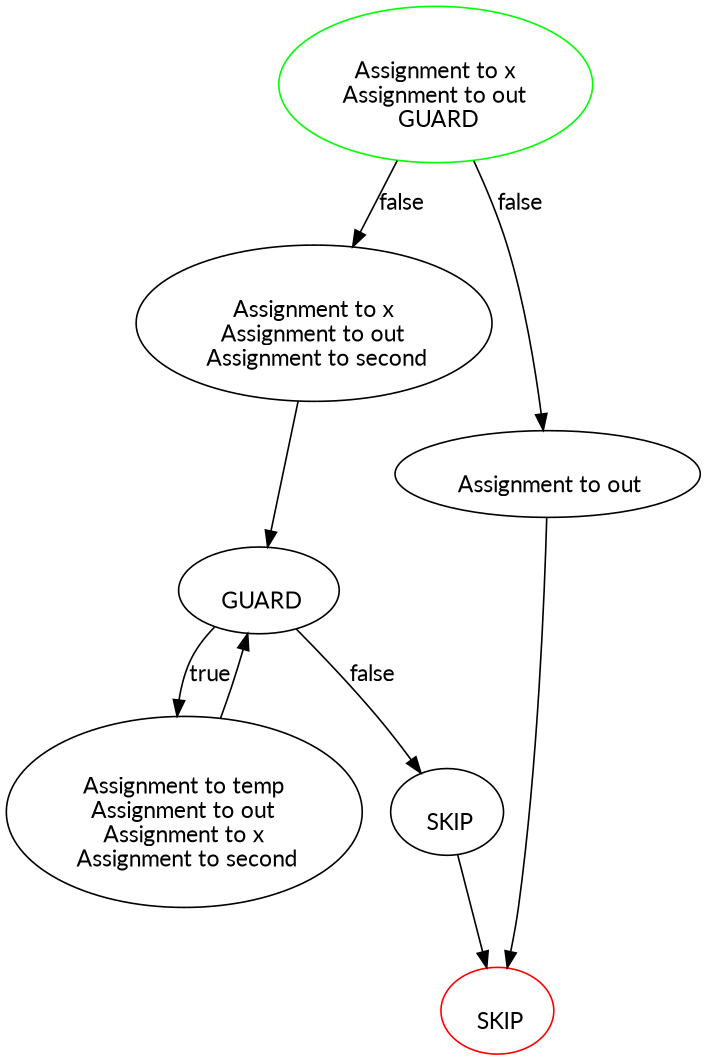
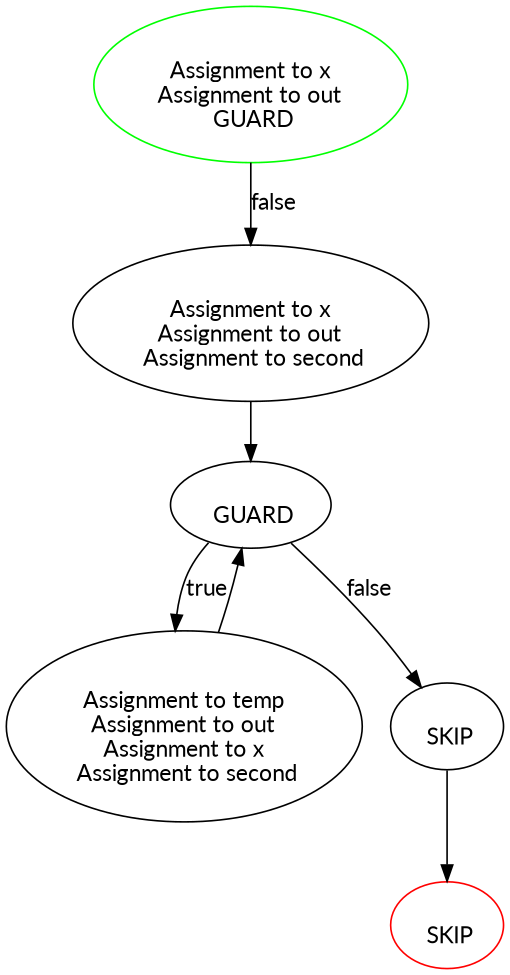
node "Assignment to out": removed
